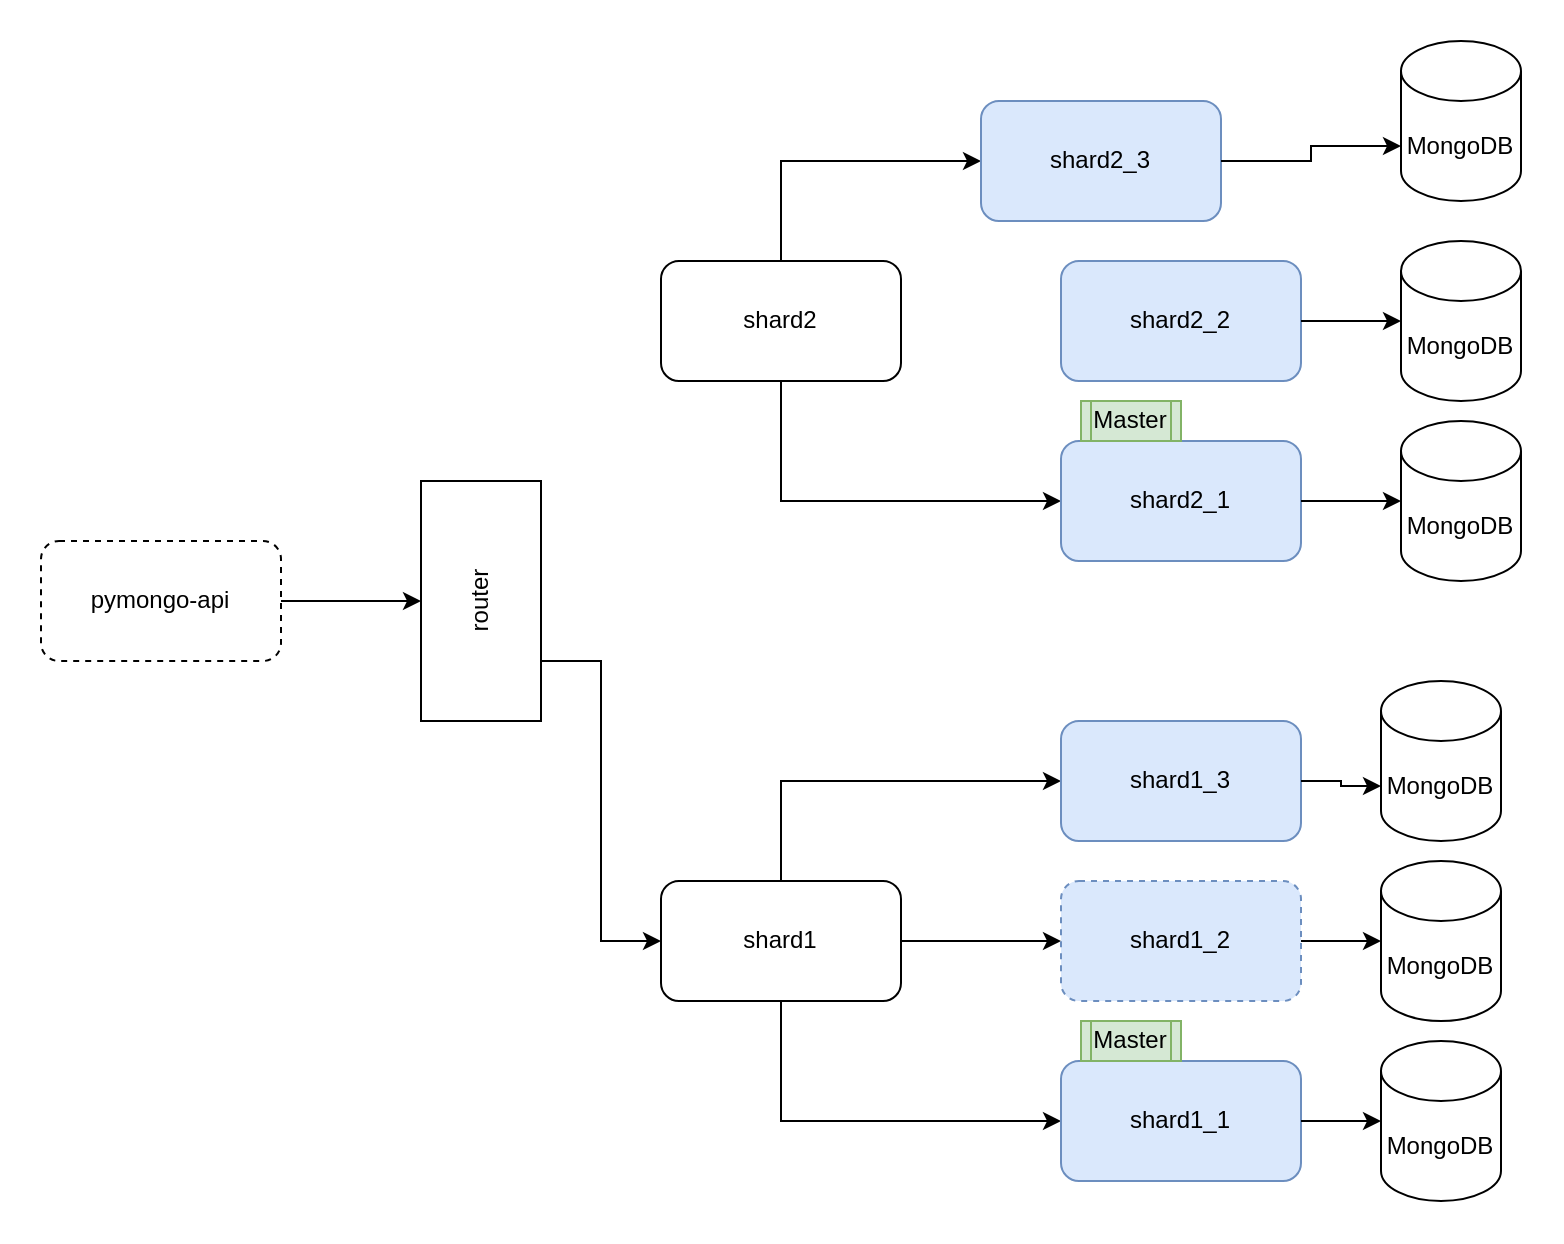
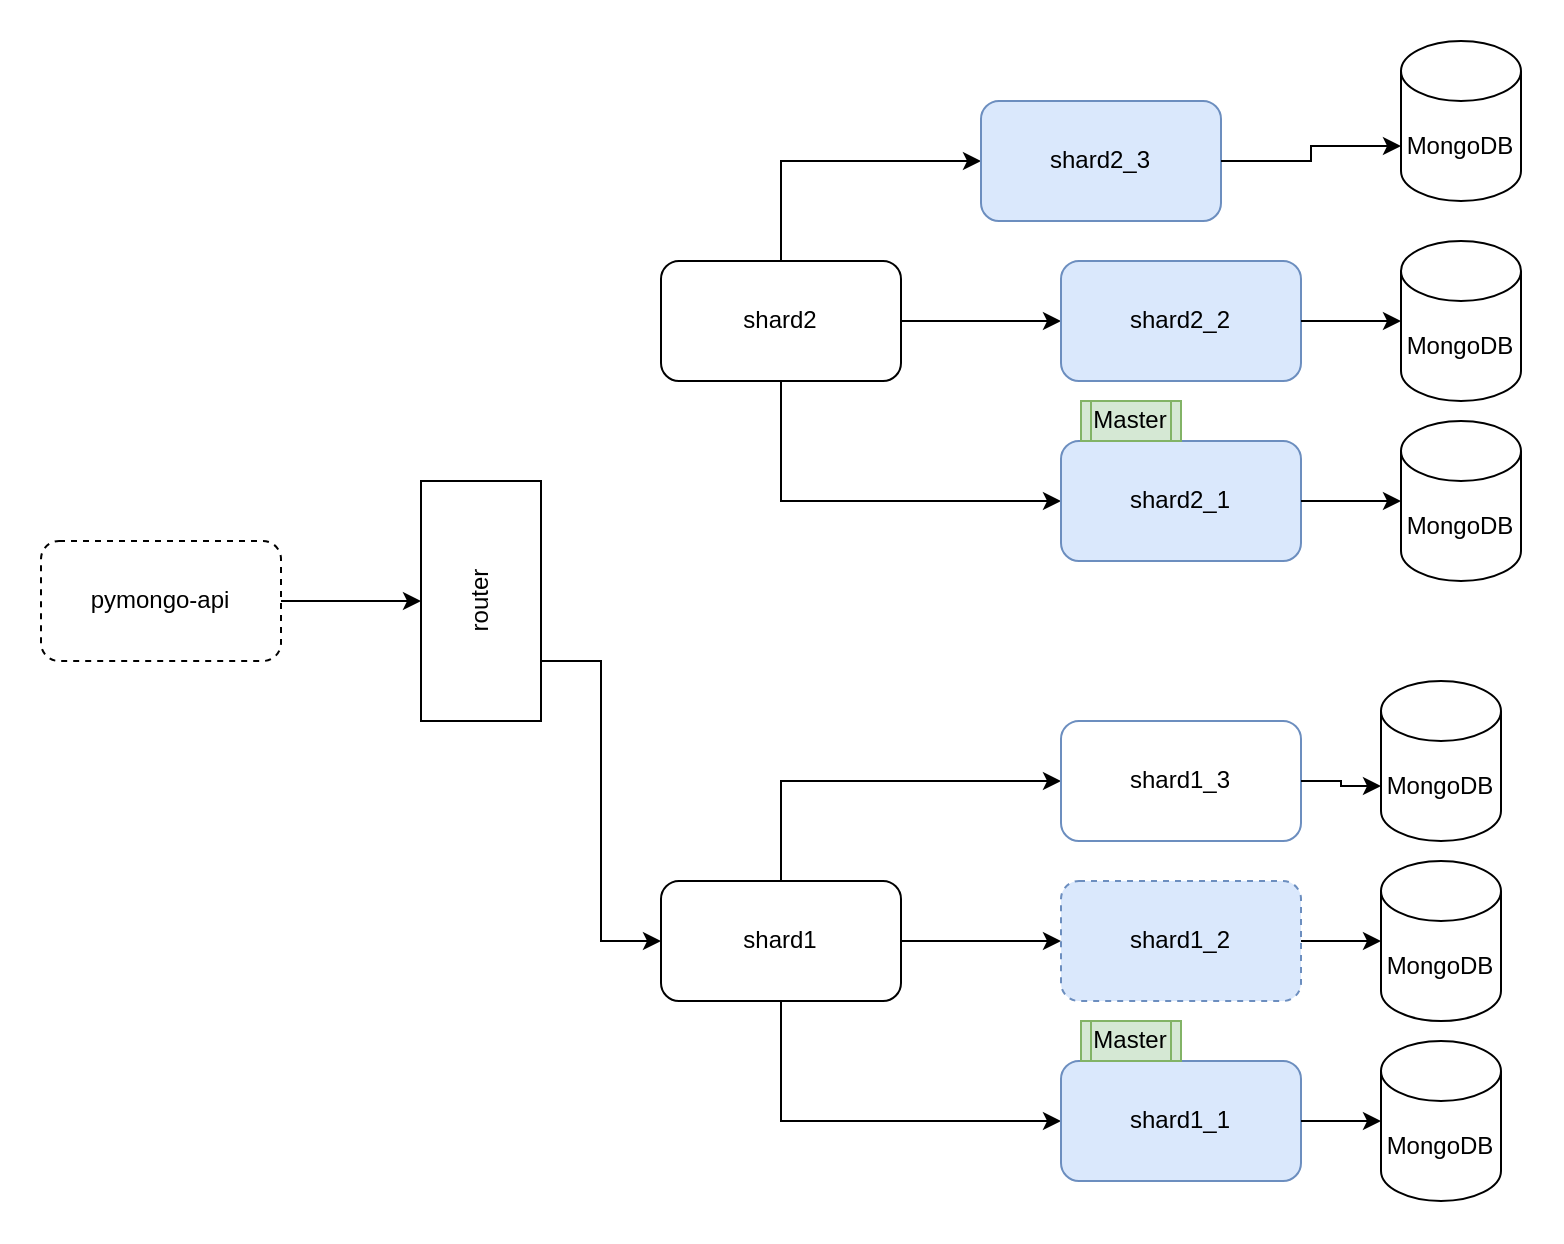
edge "shard2" -> "shard2_2": added
node "shard1_3": fillcolor #dae8fc -> #ffffff
